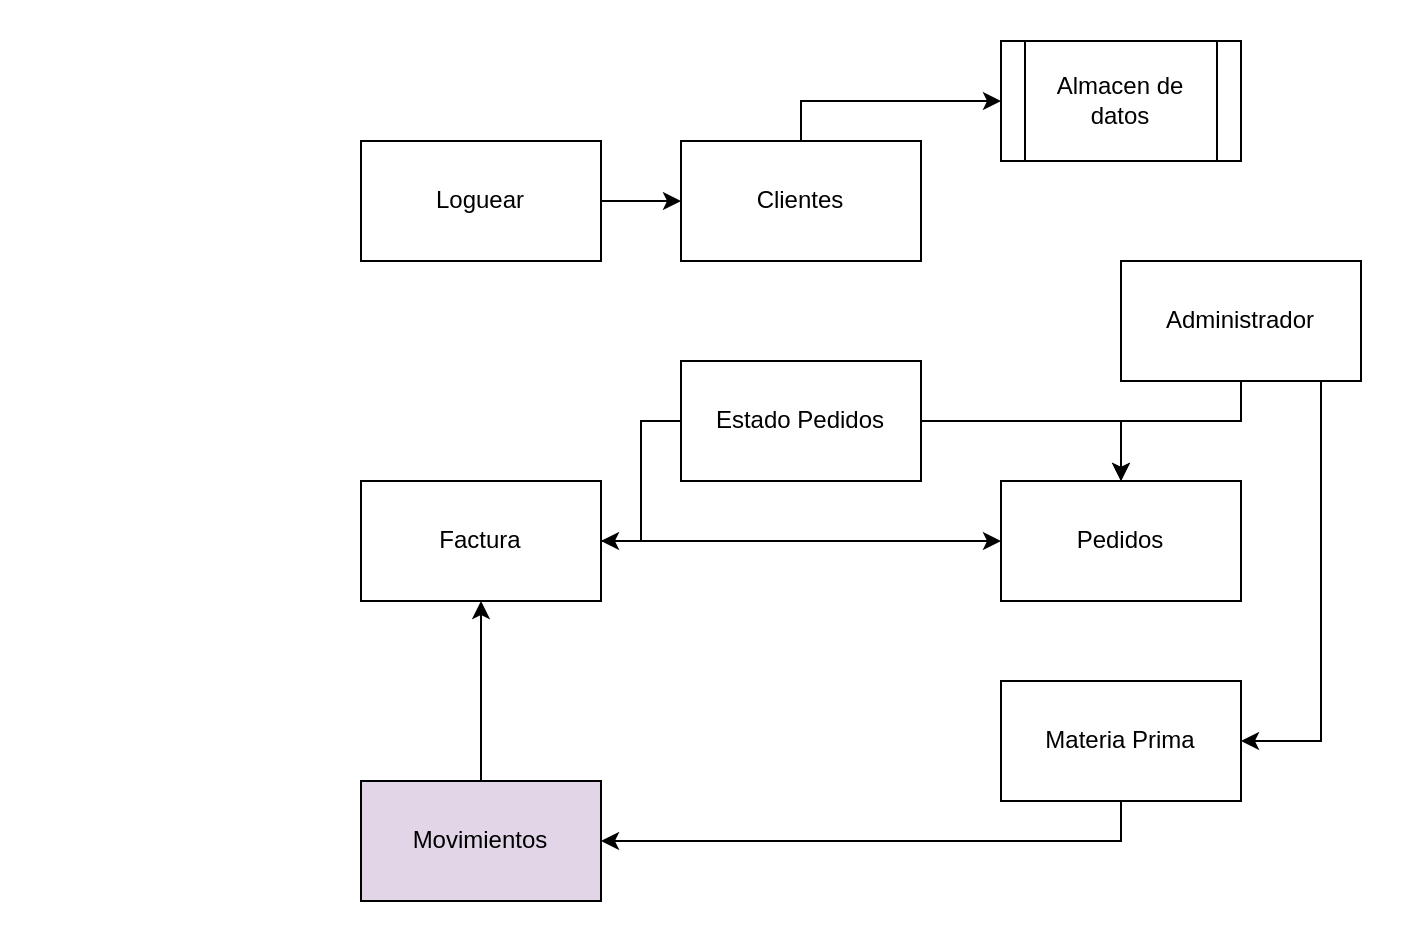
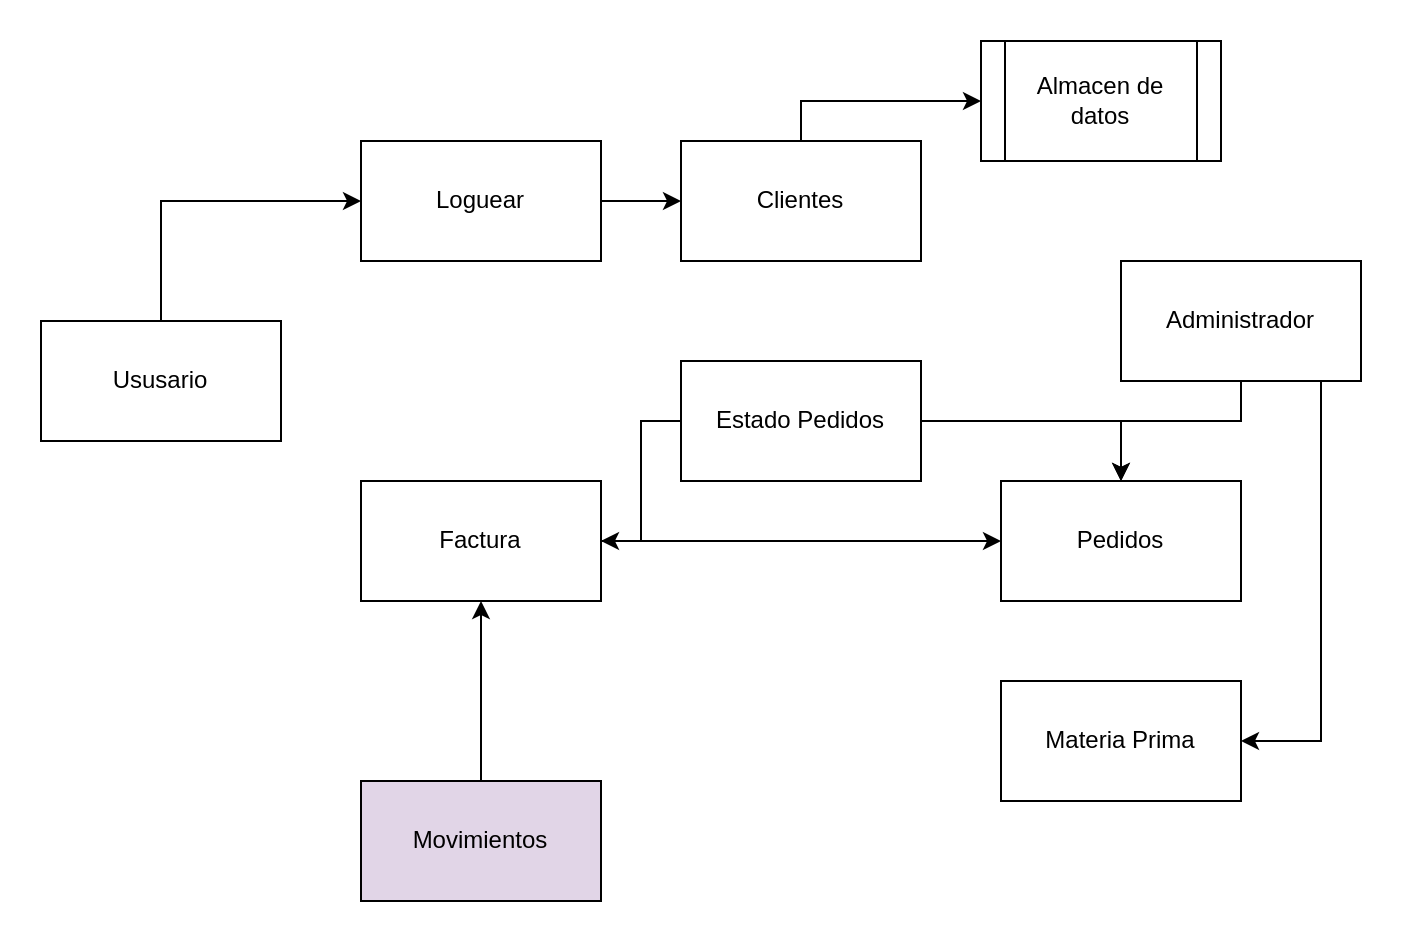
node "Almacen de datos": moved (1121, 101) -> (1101, 101)
edge "Ususario" -> "Loguear": added
node "Ususario": added
edge "Materia Prima" -> "Movimientos": removed
